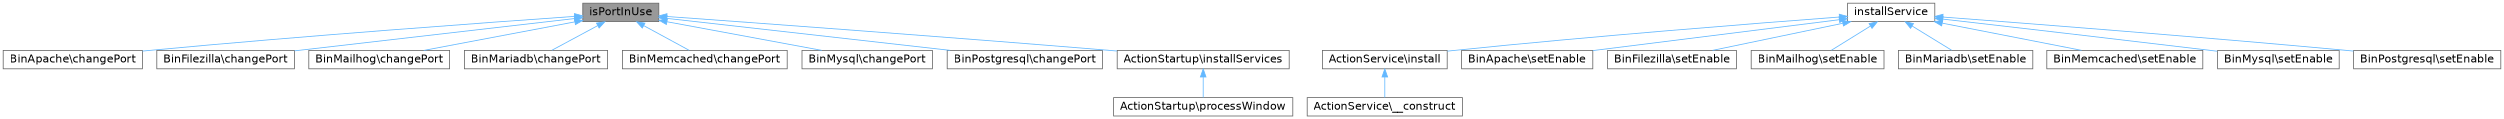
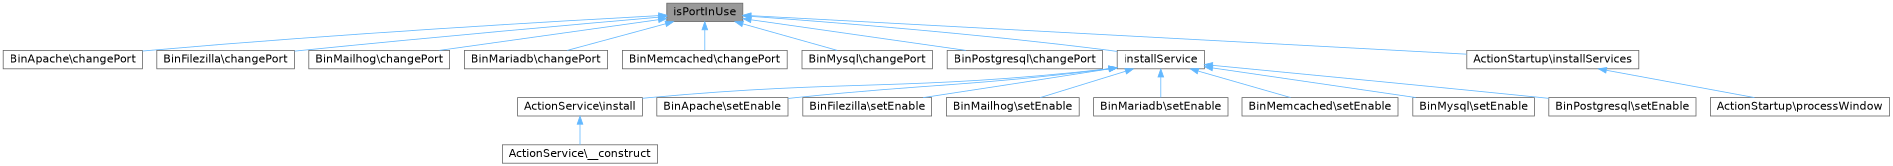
edge "installService" -> "isPortInUse": added
